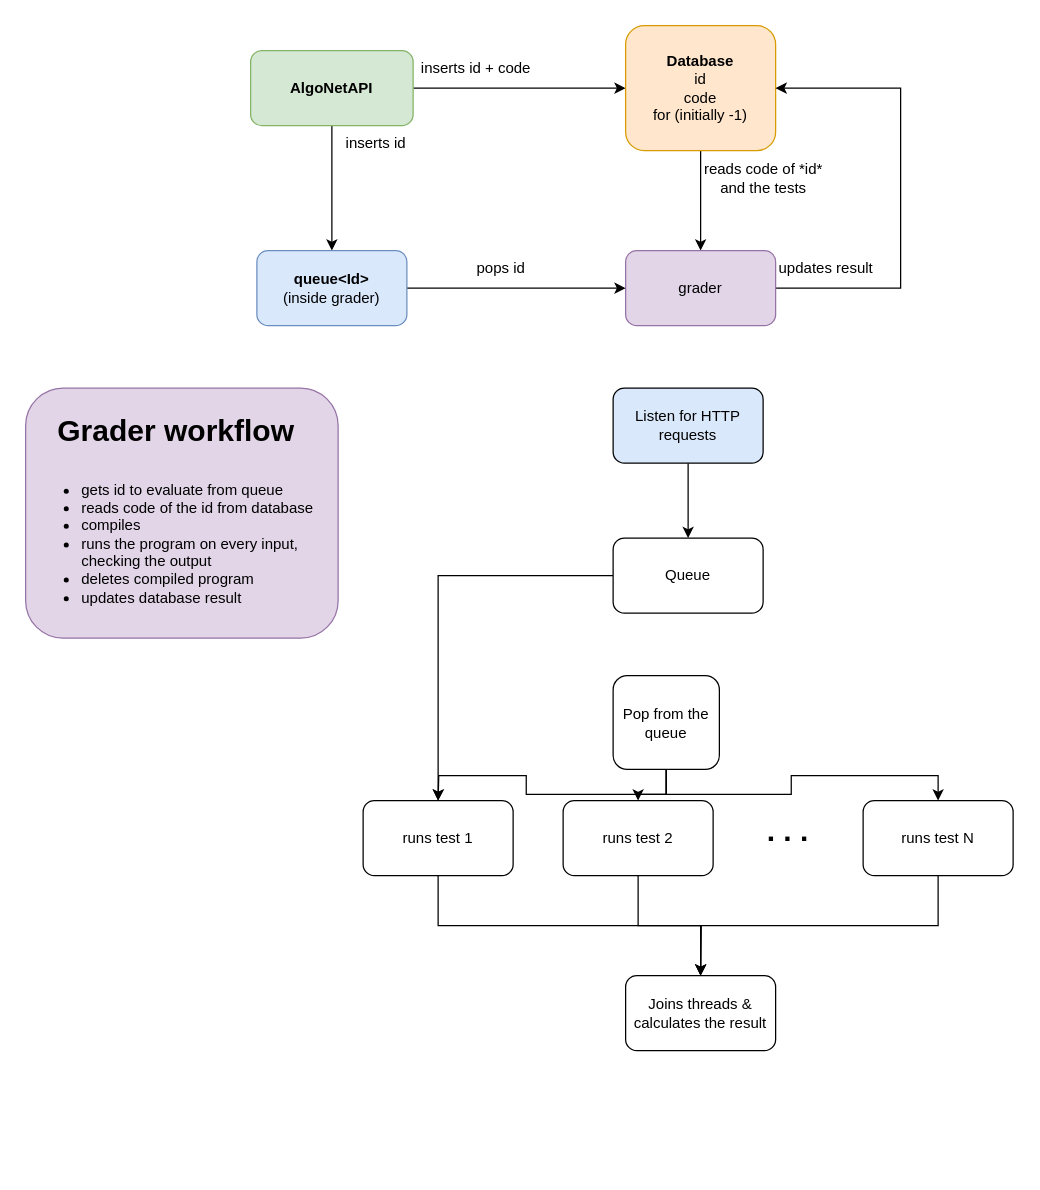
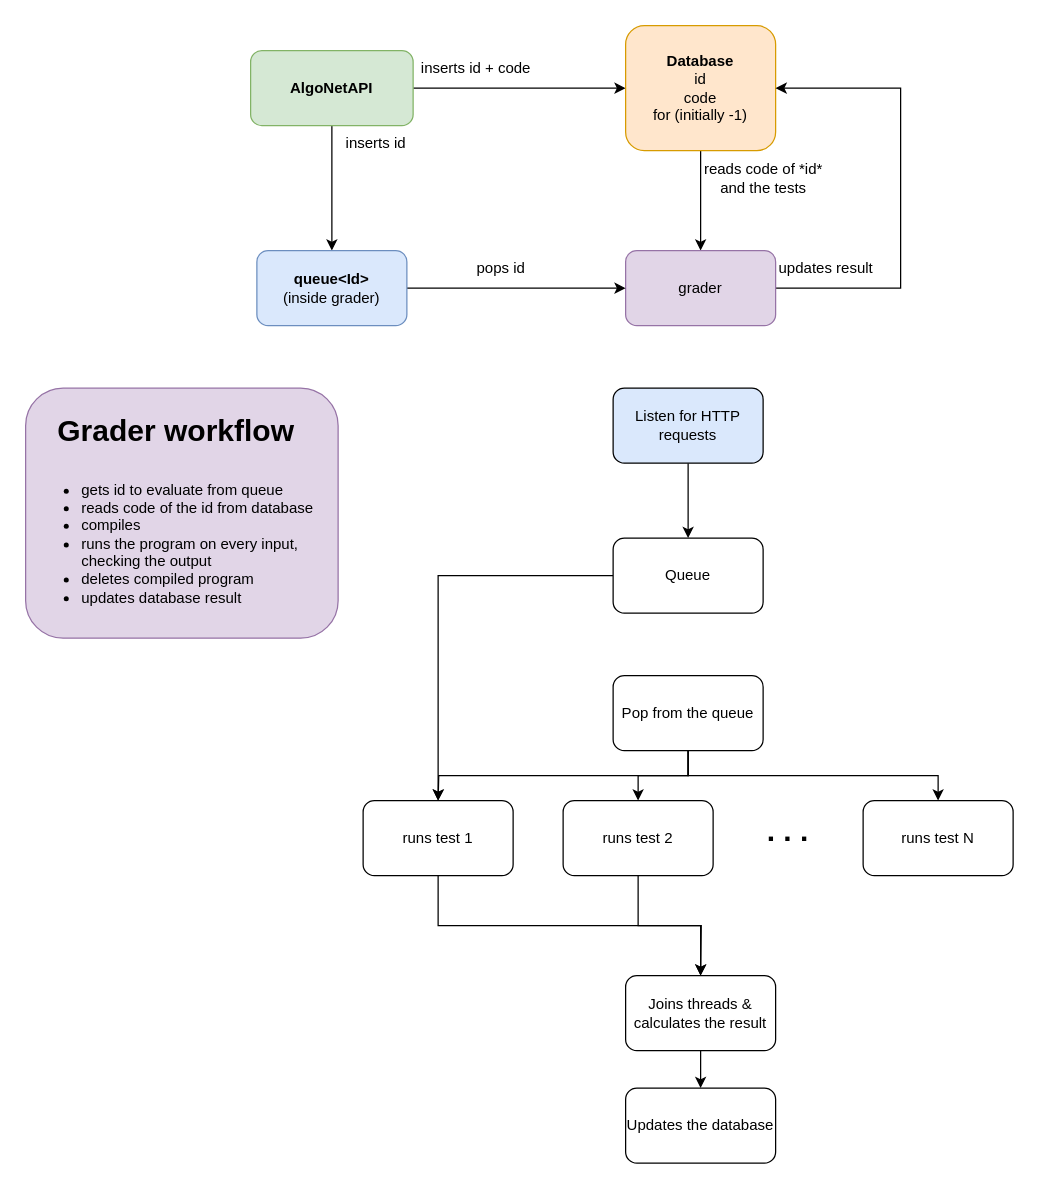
node "Pop from the queue": size 106x94 -> 150x75
edge "runs test N" -> "Joins threads & calculates the result": removed
edge "Joins threads & calculates the result" -> "Updates the database": added
node "Updates the database": added
